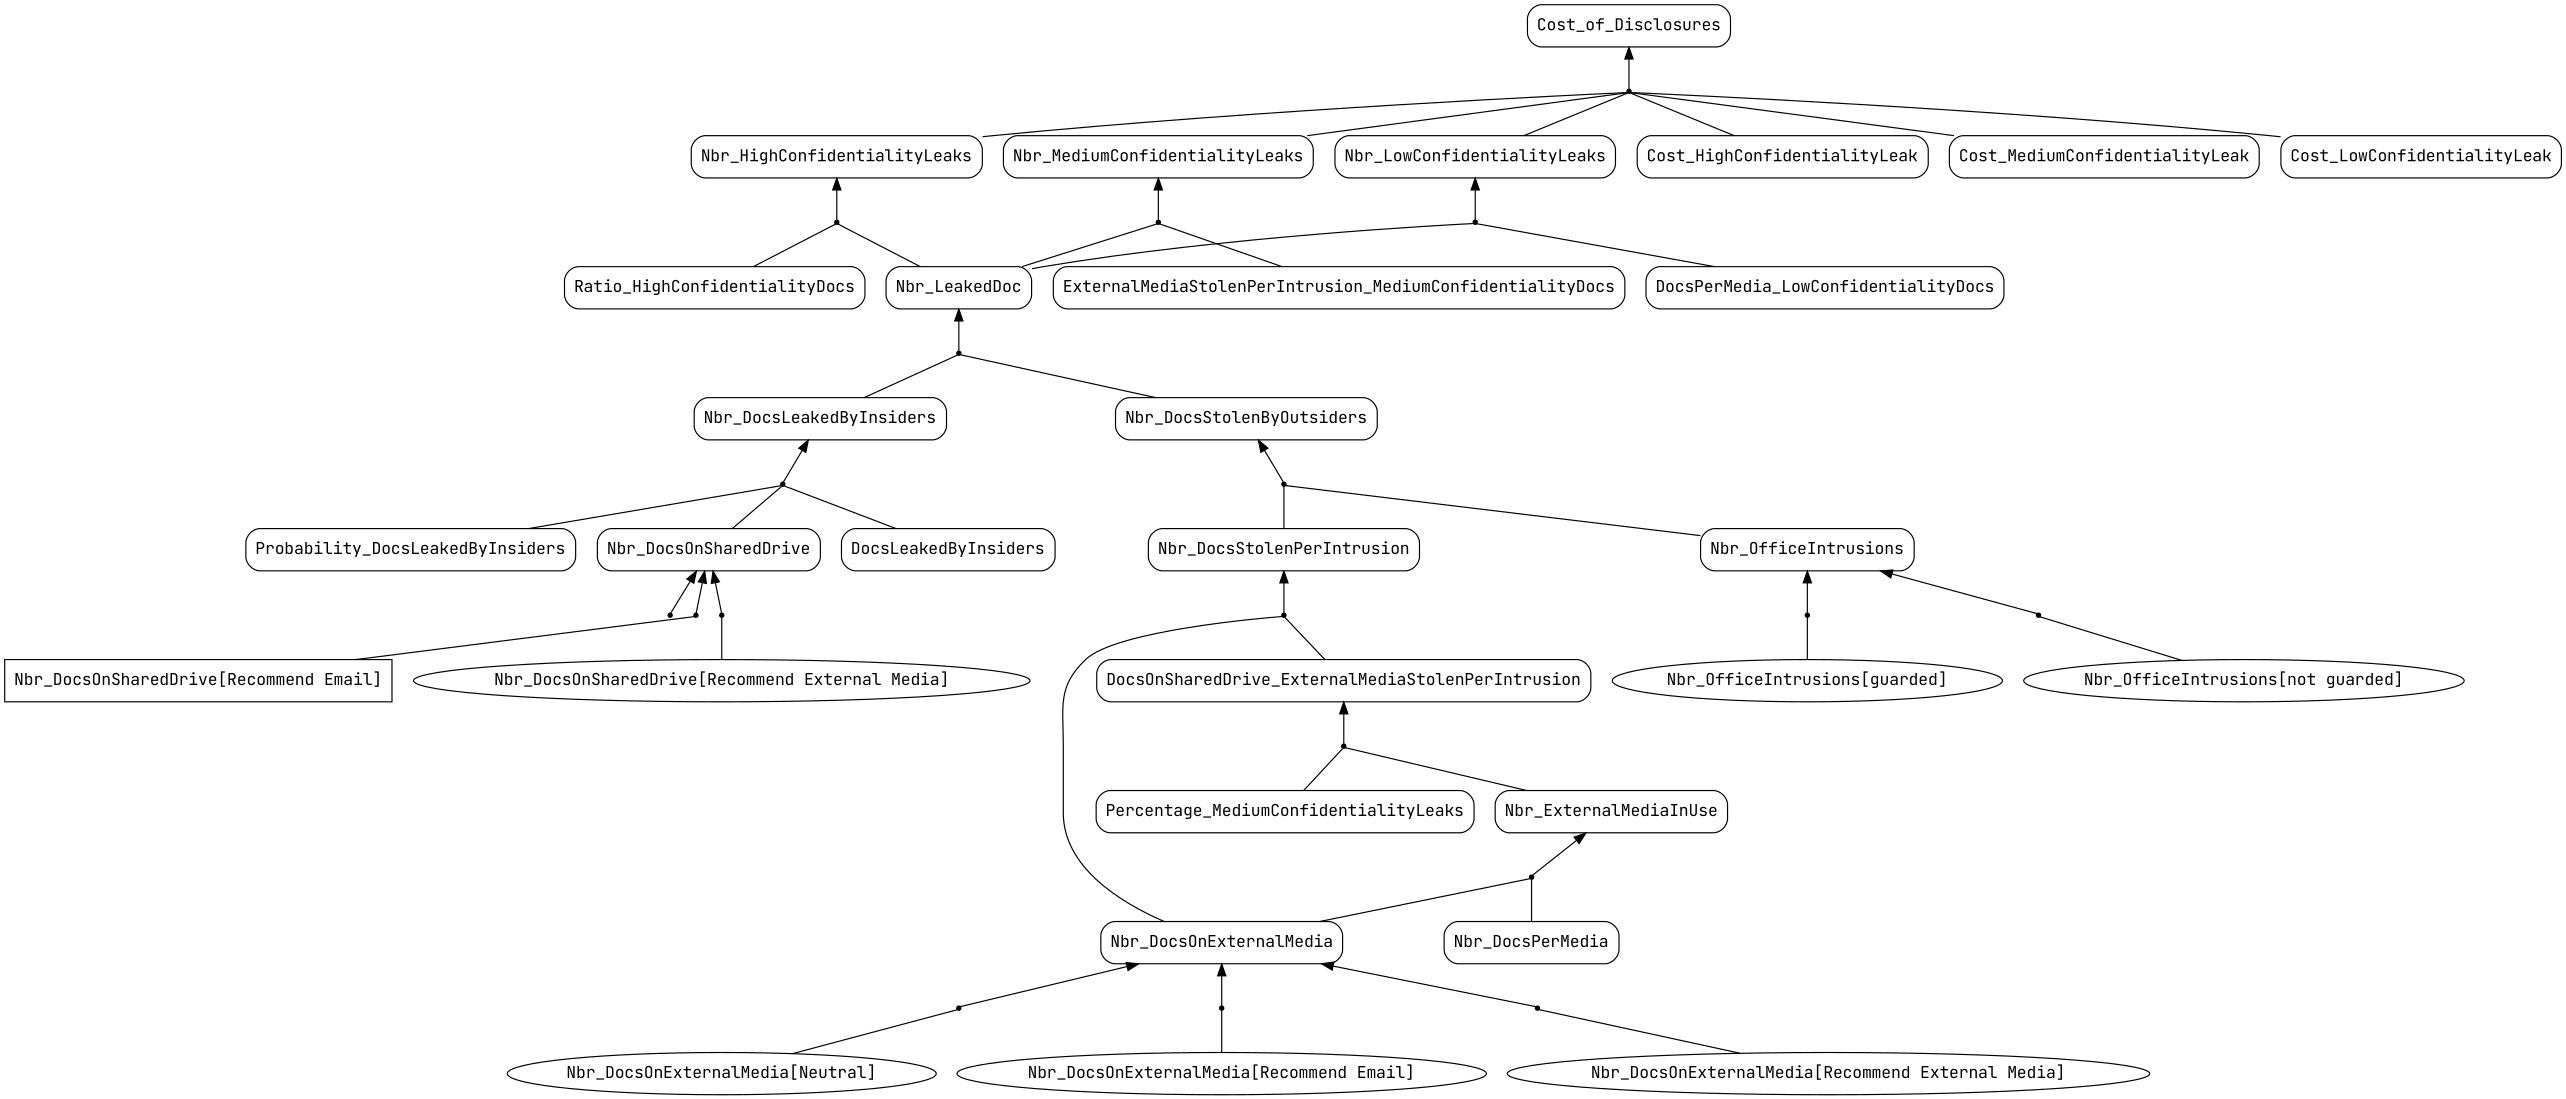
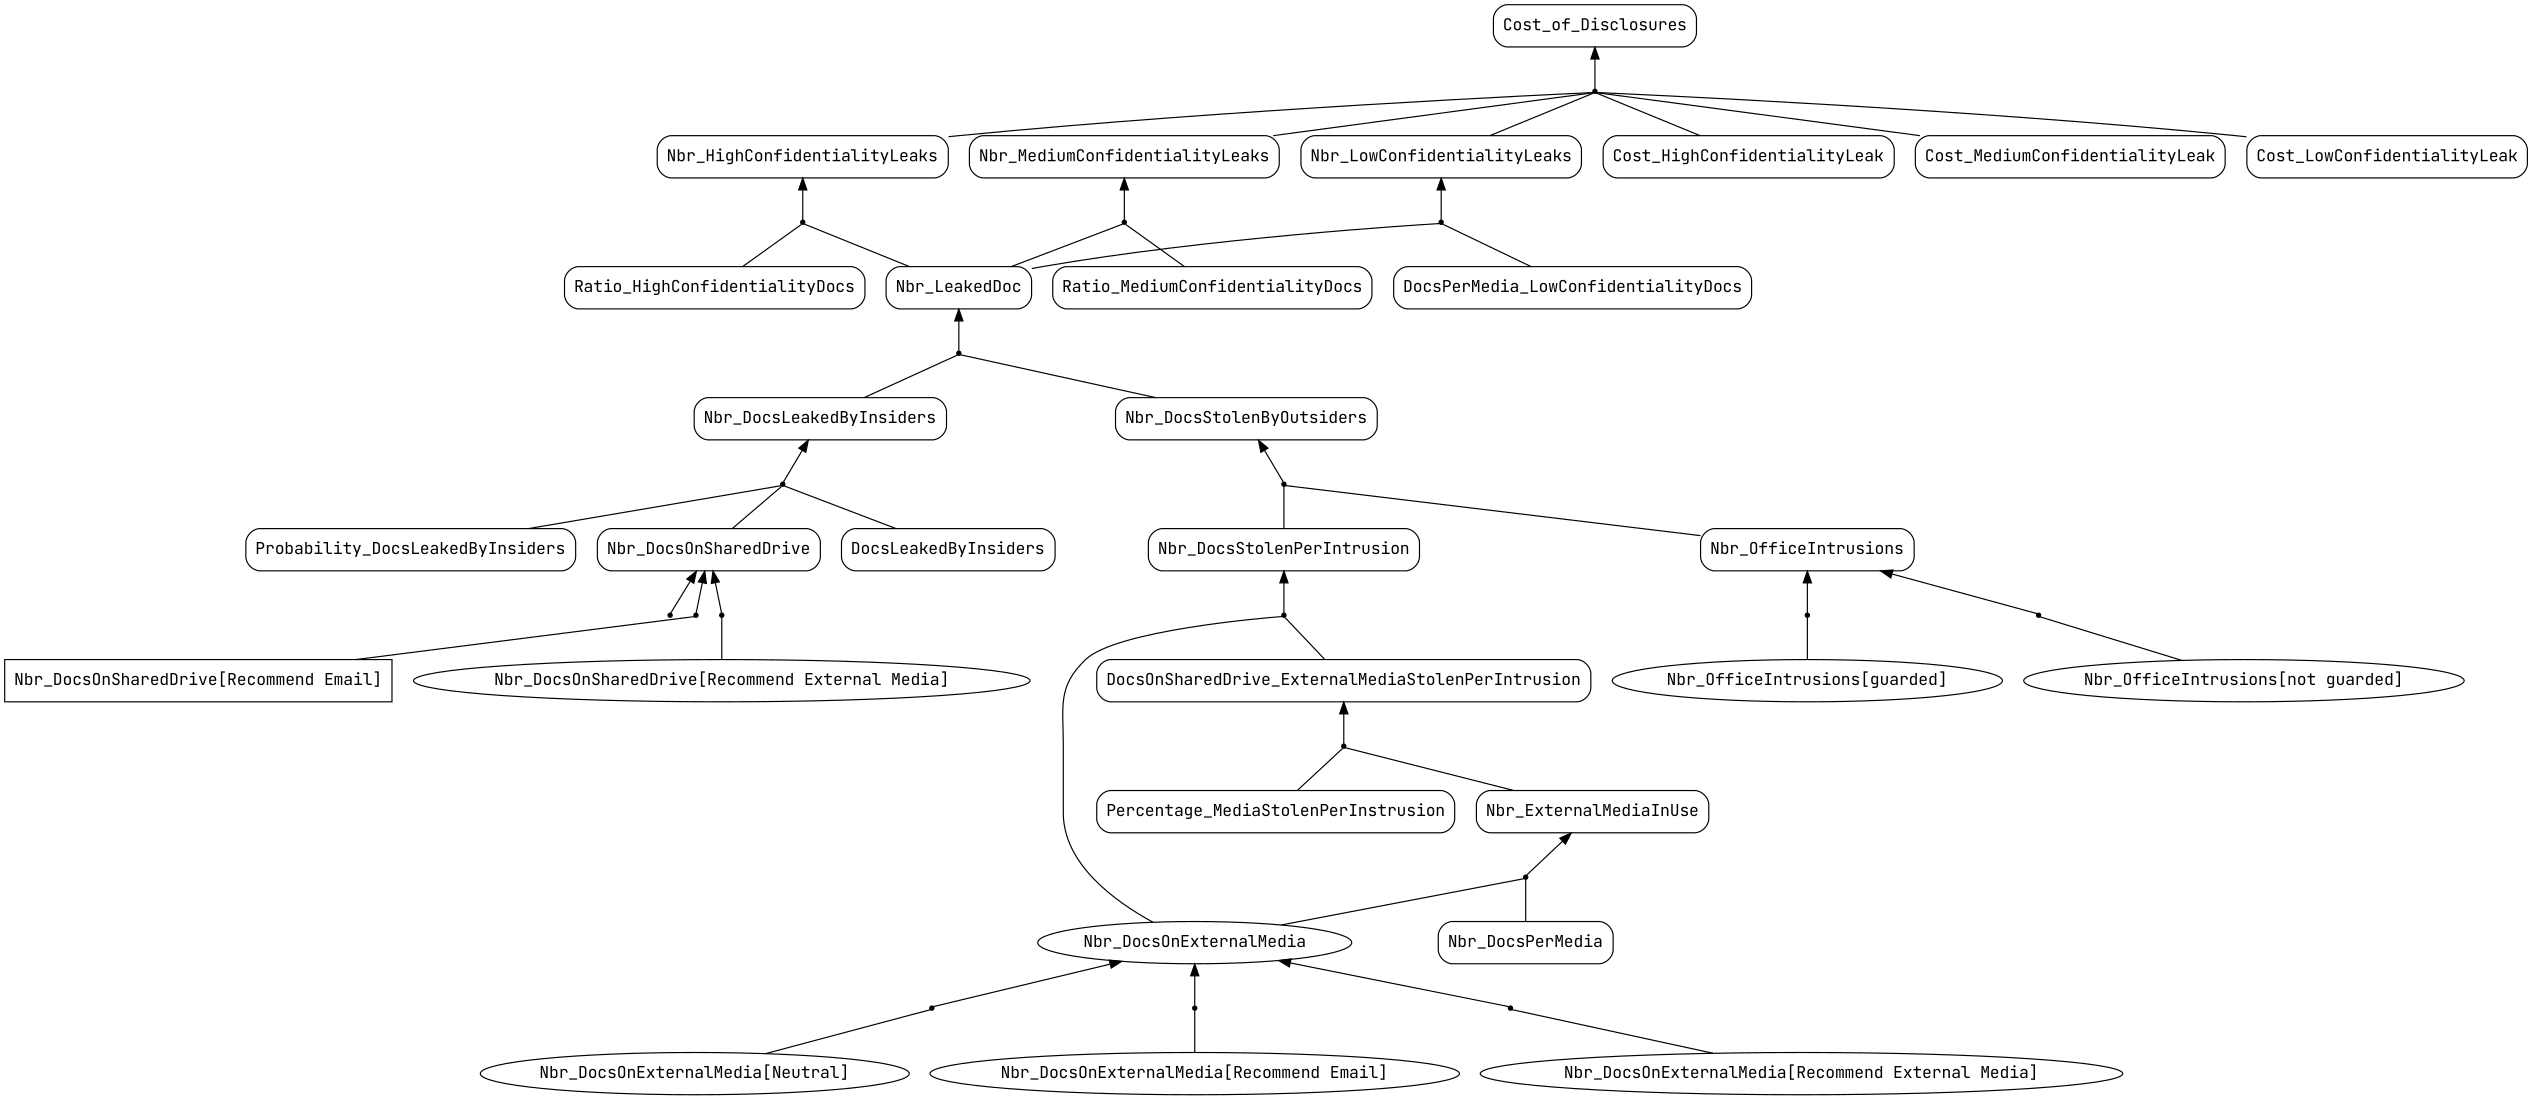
node "ExternalMediaStolenPerIntrusion_MediumConfidentialityDocs": label "ExternalMediaStolenPerIntrusion_MediumConfidentialityDocs" -> "Ratio_MediumConfidentialityDocs"
node "Percentage_MediumConfidentialityLeaks": label "Percentage_MediumConfidentialityLeaks" -> "Percentage_MediaStolenPerInstrusion"
node "Nbr_DocsOnExternalMedia": shape box -> ellipse
